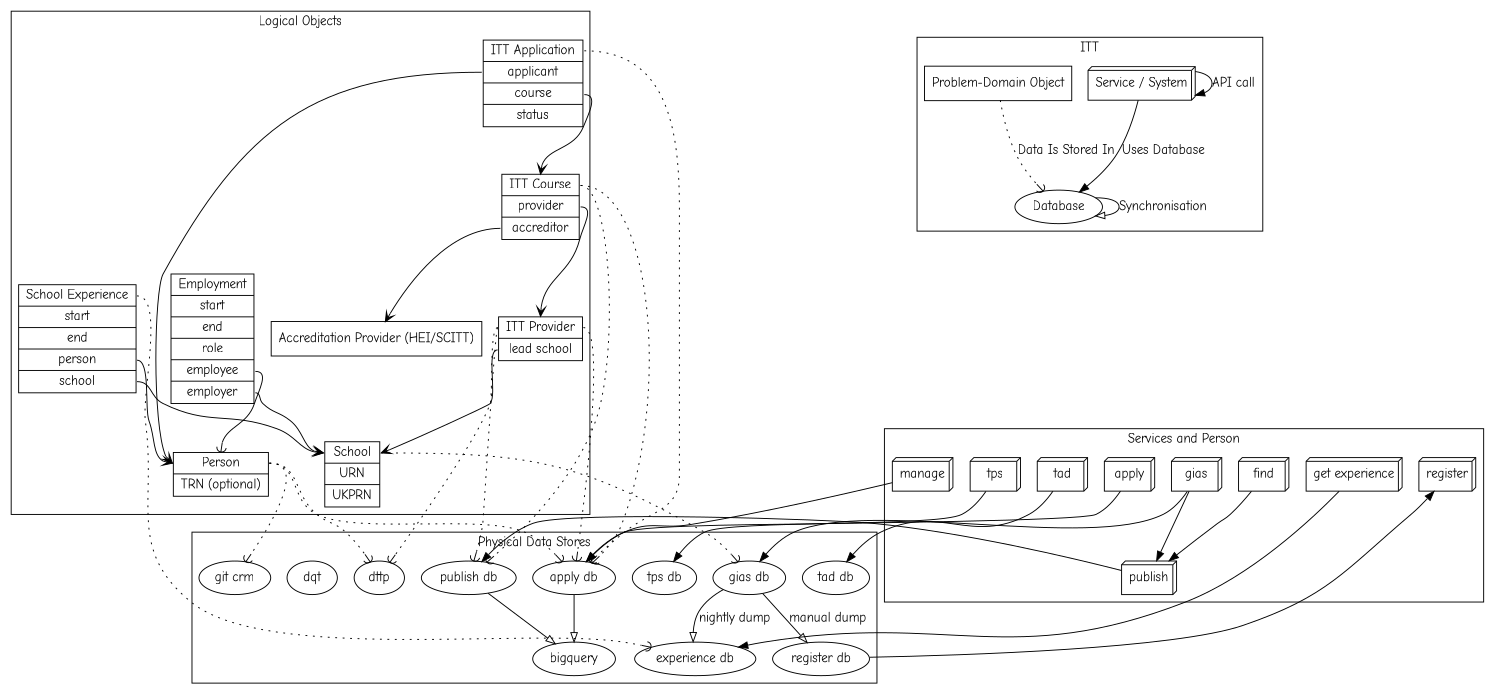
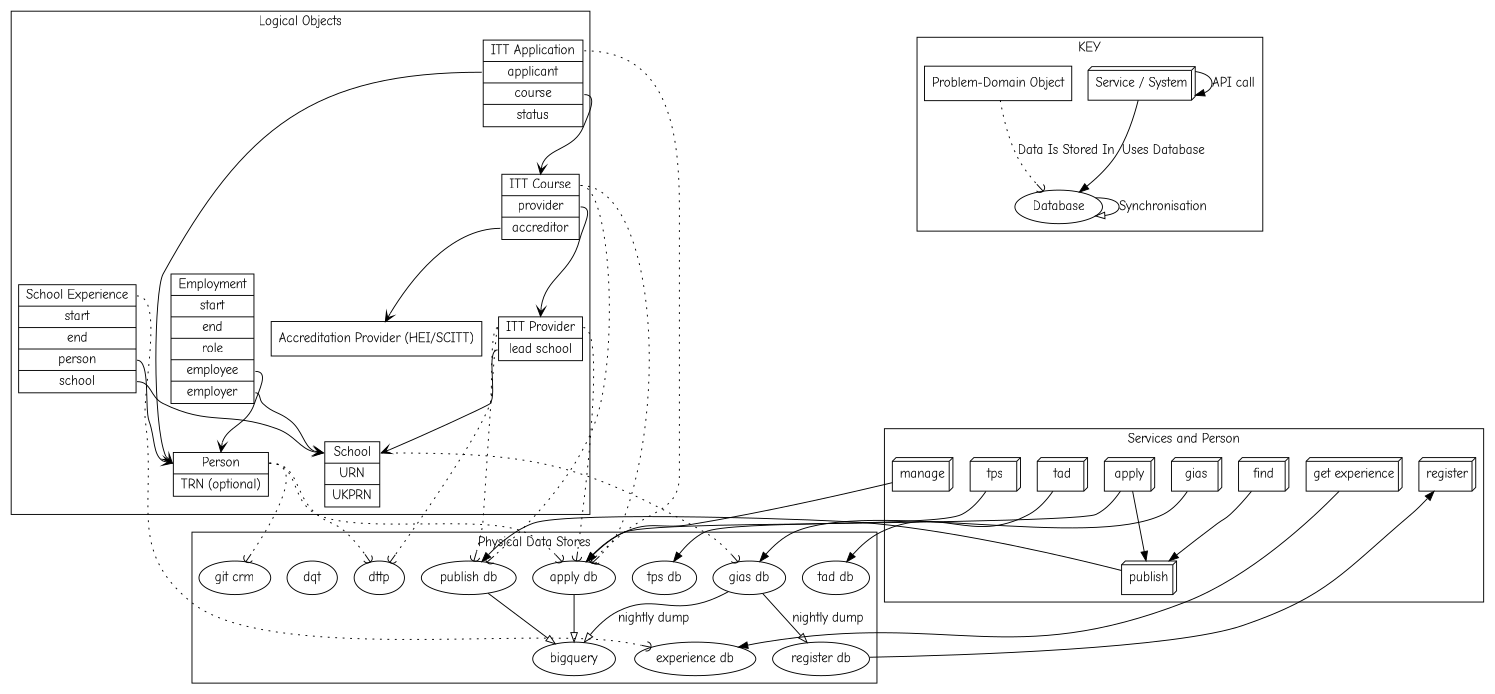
cluster "ITT": label "ITT" -> "KEY"
edge "Employment" -> "Person": arrowhead curve -> vee
edge "gias" -> "publish": now "apply" -> "publish"
edge "gias db" -> "experience db": now "gias db" -> "bigquery"
edge "gias db" -> "register db": label "manual dump" -> "nightly dump"
